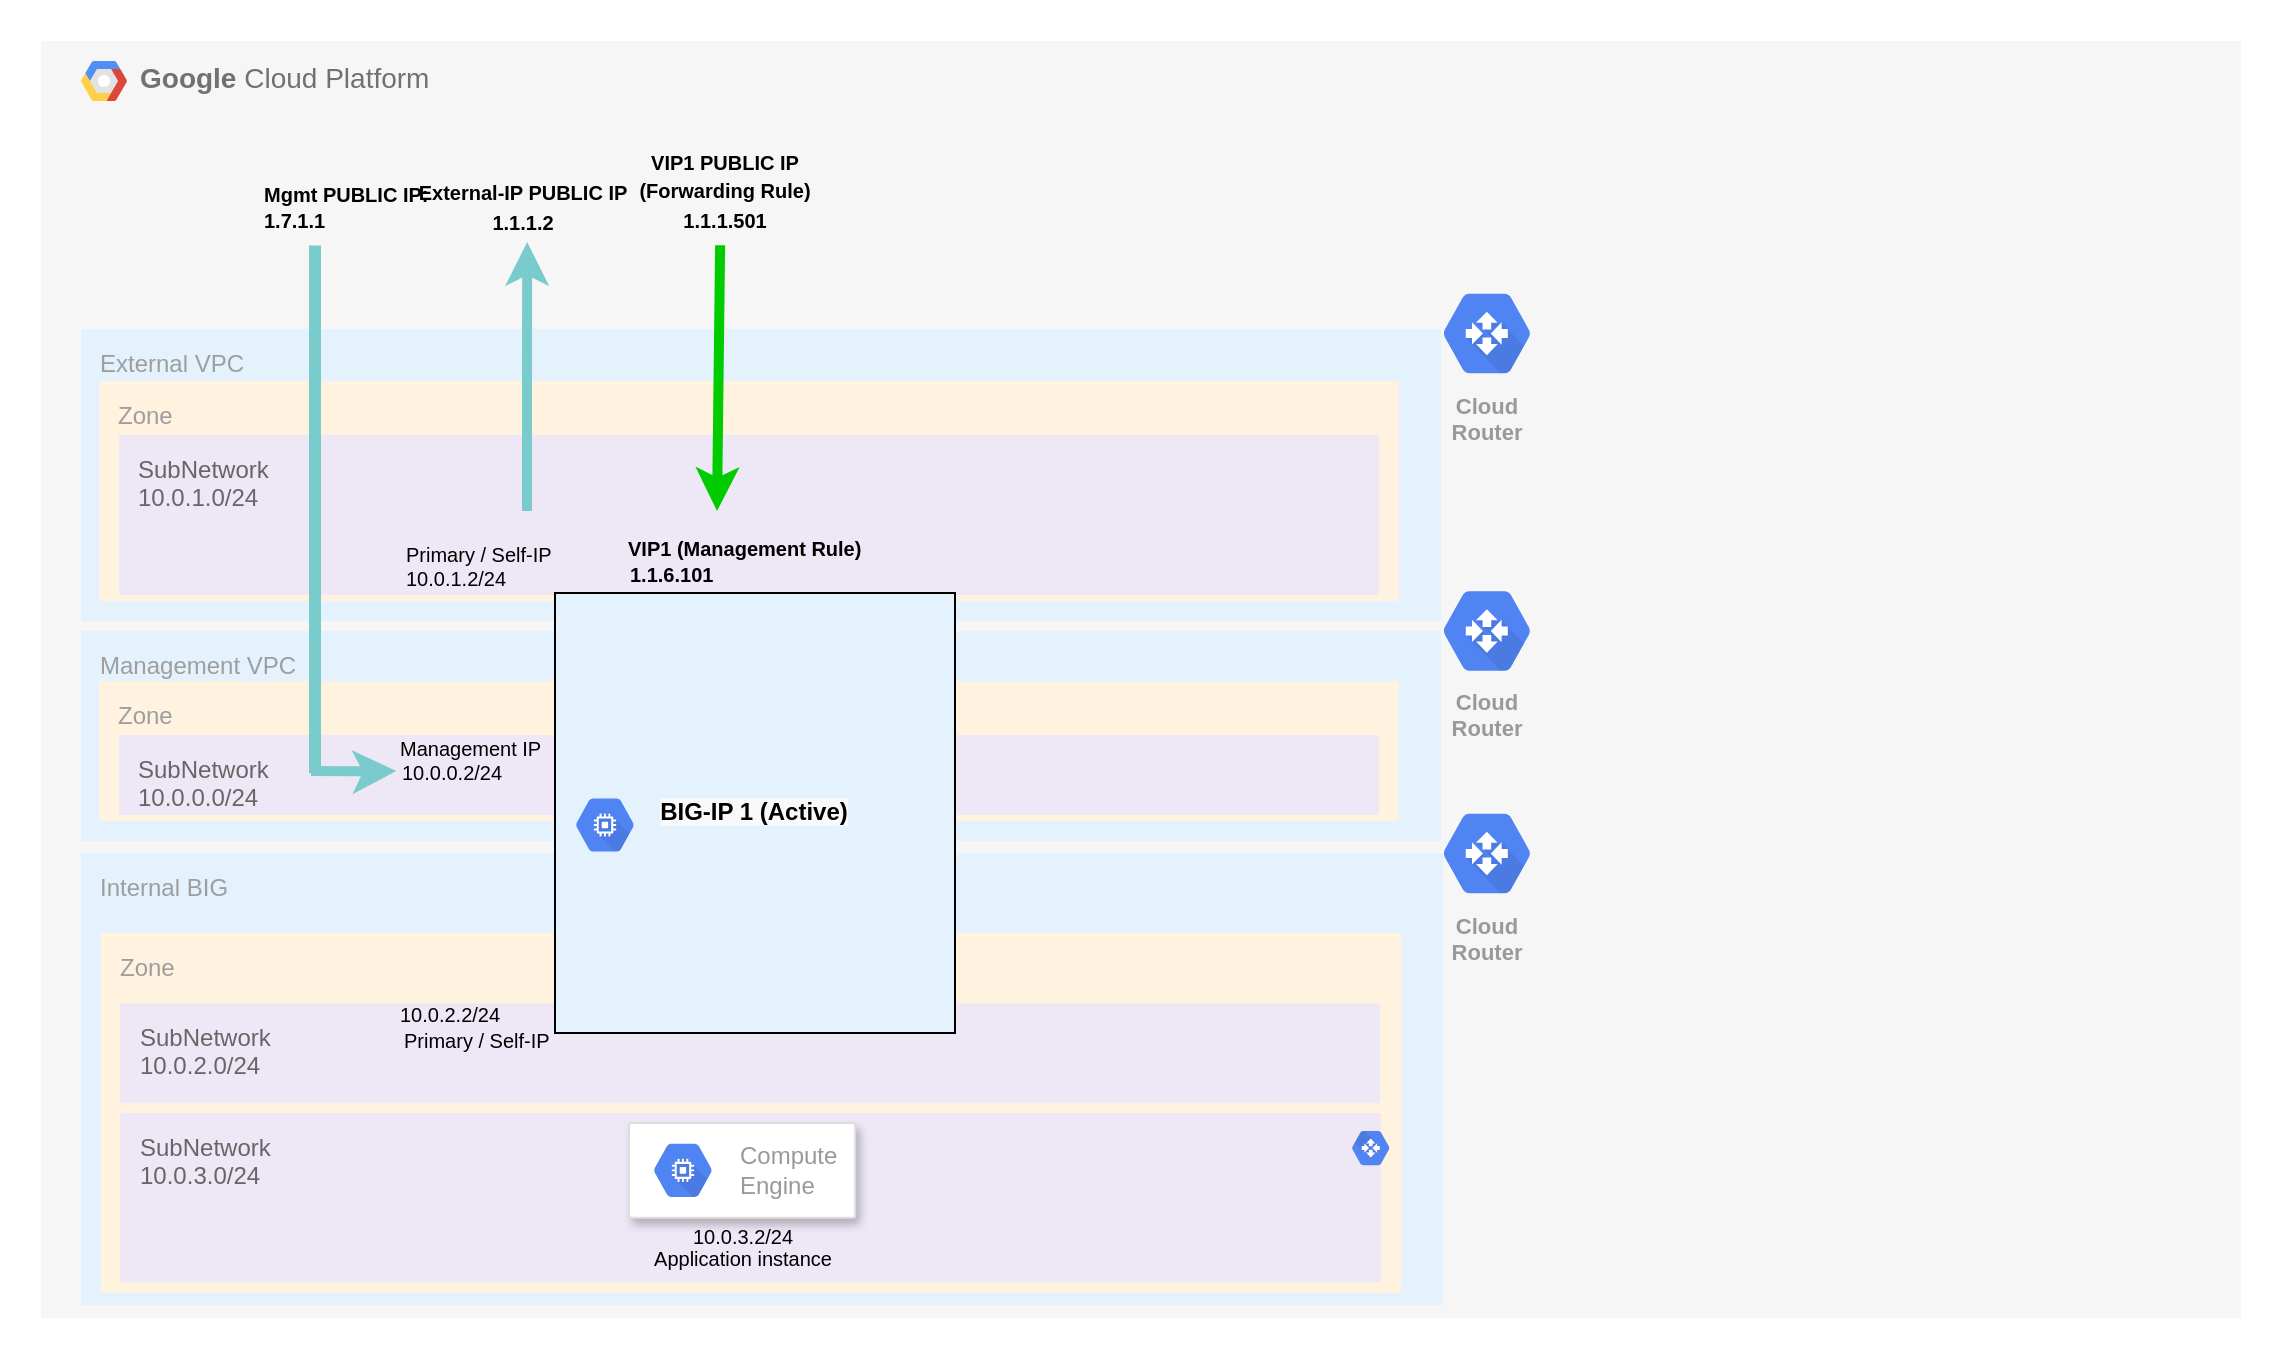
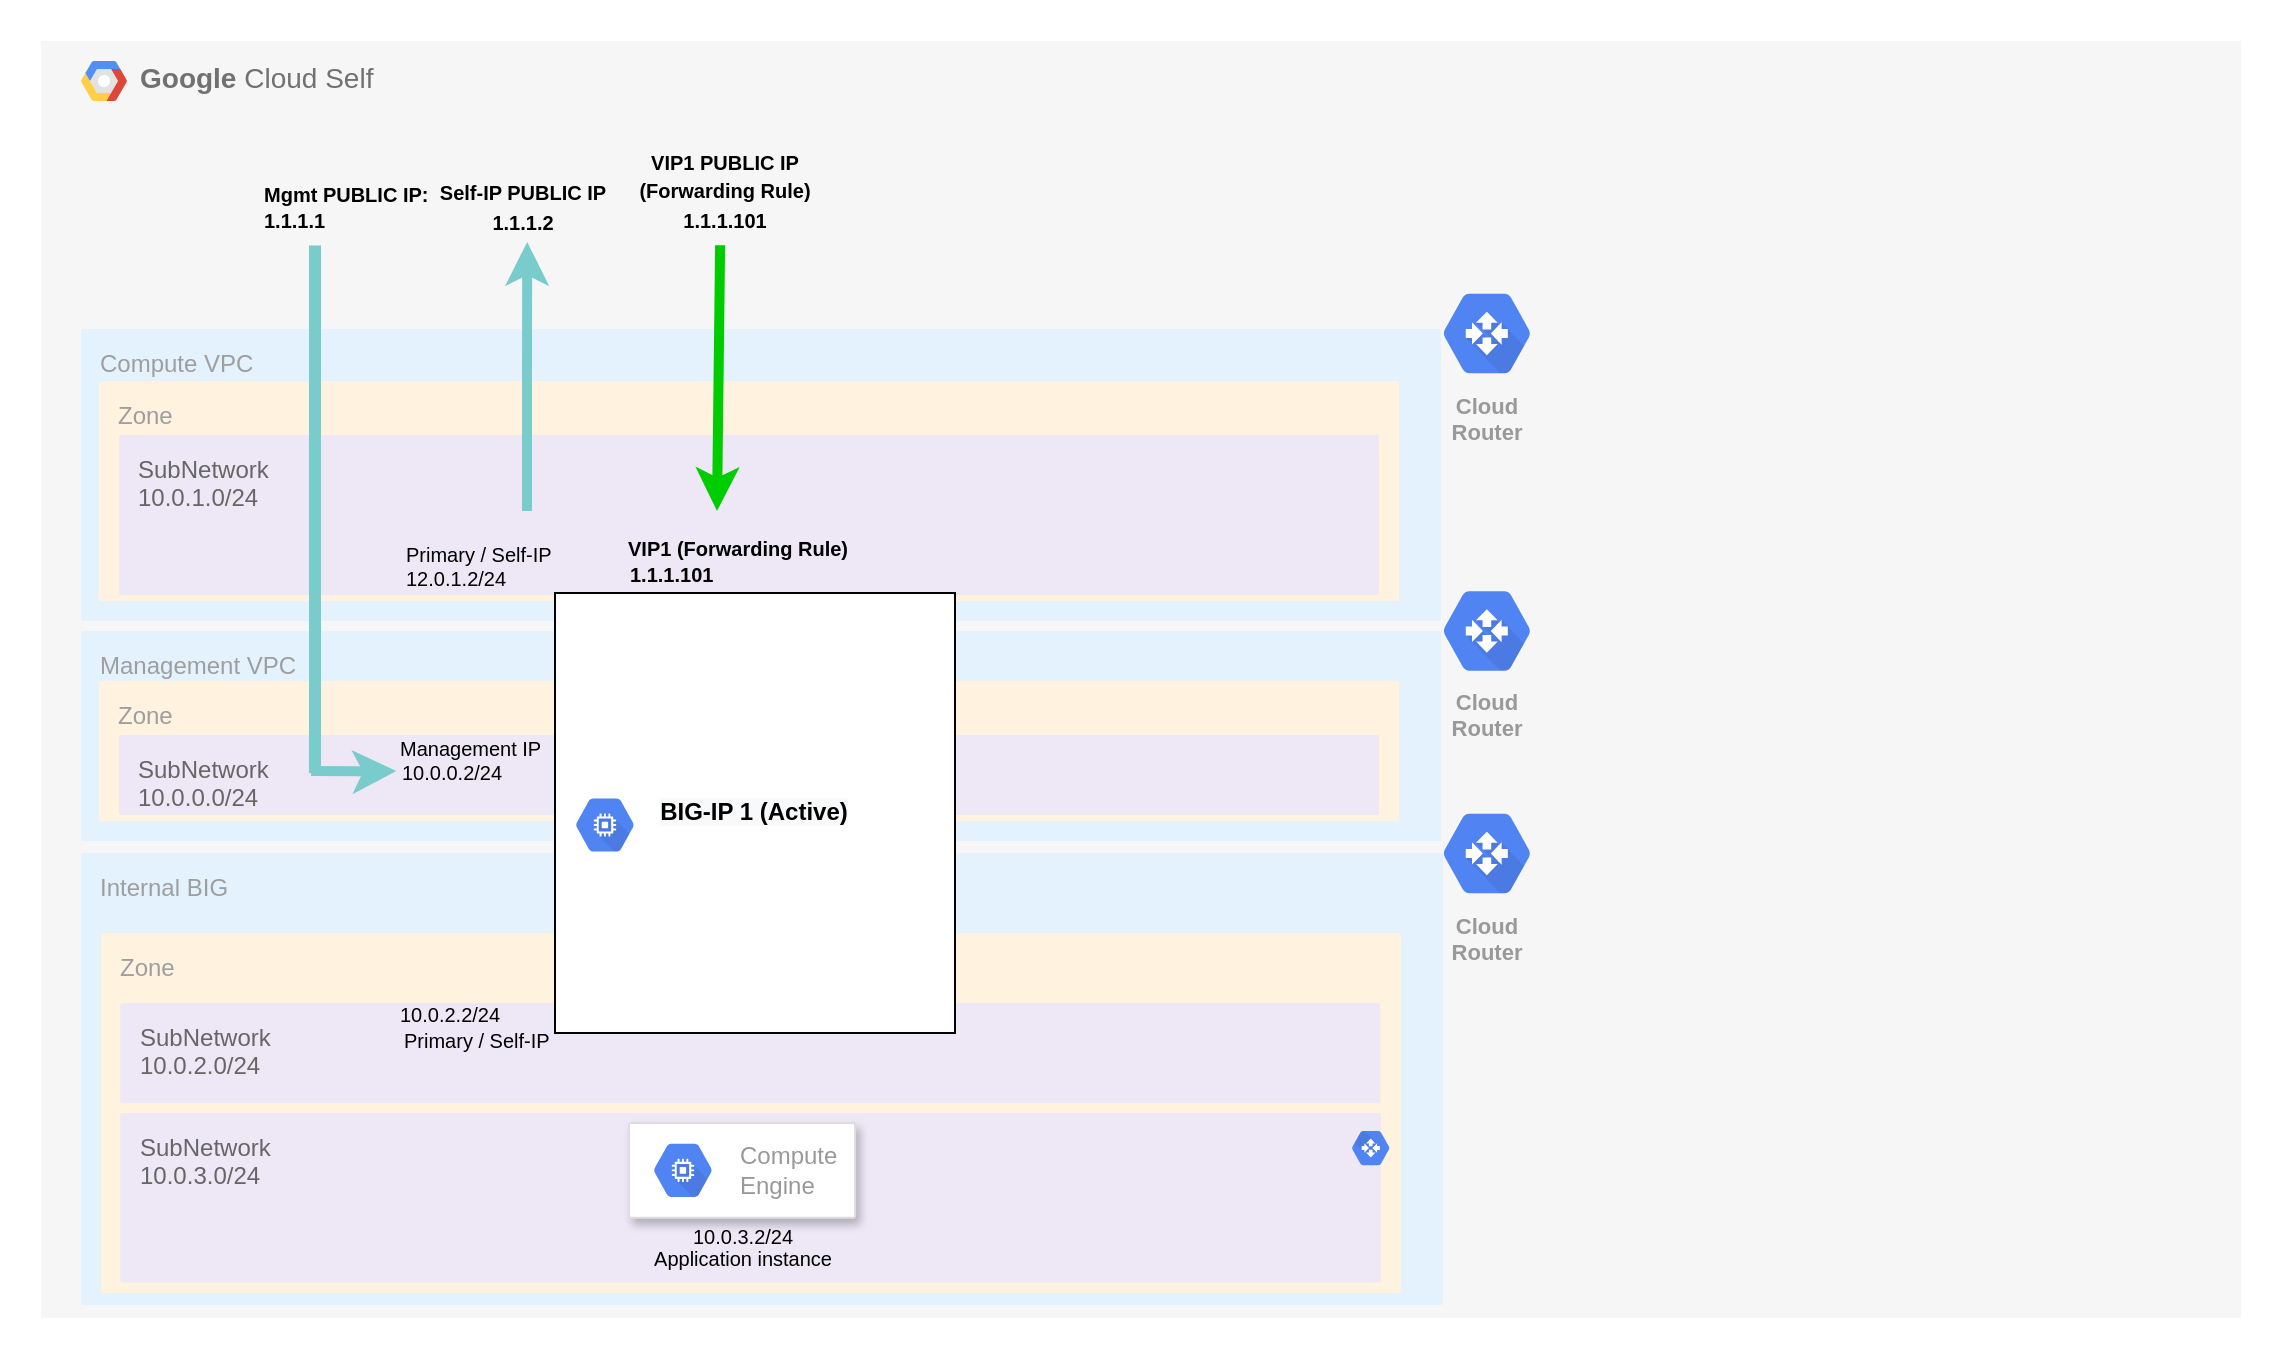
node "Google Cloud Platform": label "Google Cloud Platform" -> "Google Cloud Self"
node "VIP1 PUBLIC IP (Forwarding Rule) 1.1.1.501": label "VIP1 PUBLIC IP (Forwarding Rule) 1.1.1.501" -> "VIP1 PUBLIC IP (Forwarding Rule) 1.1.1.101"
node "Mgmt PUBLIC IP: 1.7.1.1": label "Mgmt PUBLIC IP: 1.7.1.1" -> "Mgmt PUBLIC IP: 1.1.1.1"
node "External-IP PUBLIC IP 1.1.1.2": label "External-IP PUBLIC IP 1.1.1.2" -> "Self-IP PUBLIC IP 1.1.1.2"
node "External VPC": label "External VPC" -> "Compute VPC"
node "VIP1 (Management Rule)": label "VIP1 (Management Rule)" -> "VIP1 (Forwarding Rule)"
node "1.1.6.101": label "1.1.6.101" -> "1.1.1.101"
node "10.0.1.2/24": label "10.0.1.2/24" -> "12.0.1.2/24"
node "BIG-IP 1 (Active)": fillcolor #e3f2fd -> #ffffff
